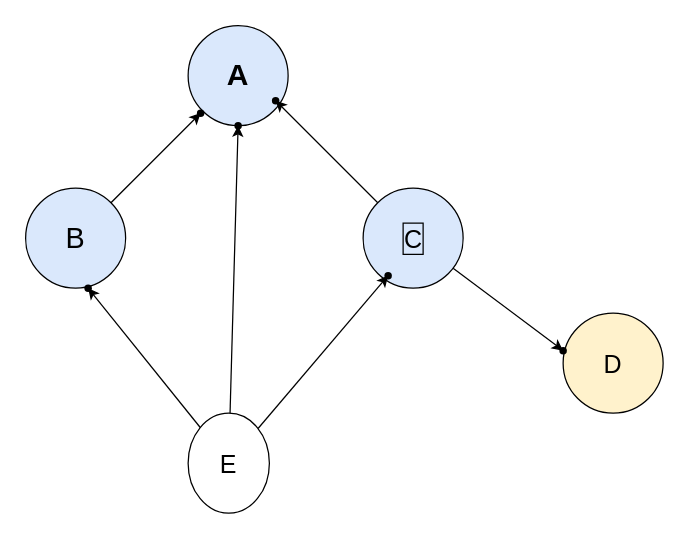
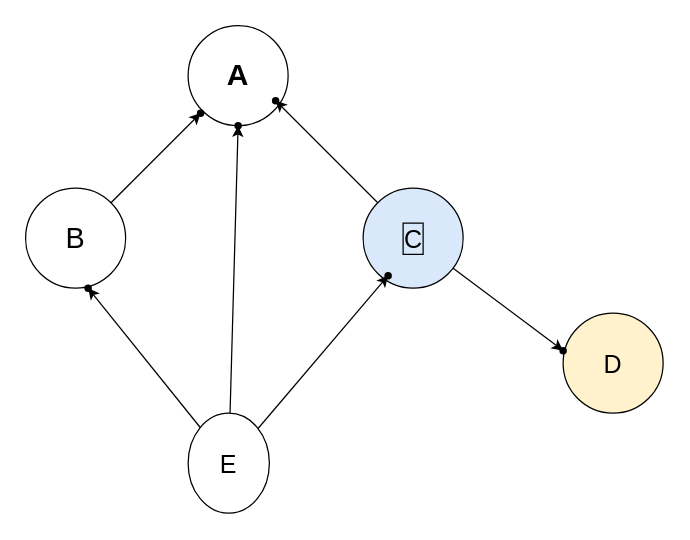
node "A": fillcolor #dae8fc -> #ffffff
node "B": fillcolor #dae8fc -> #ffffff
